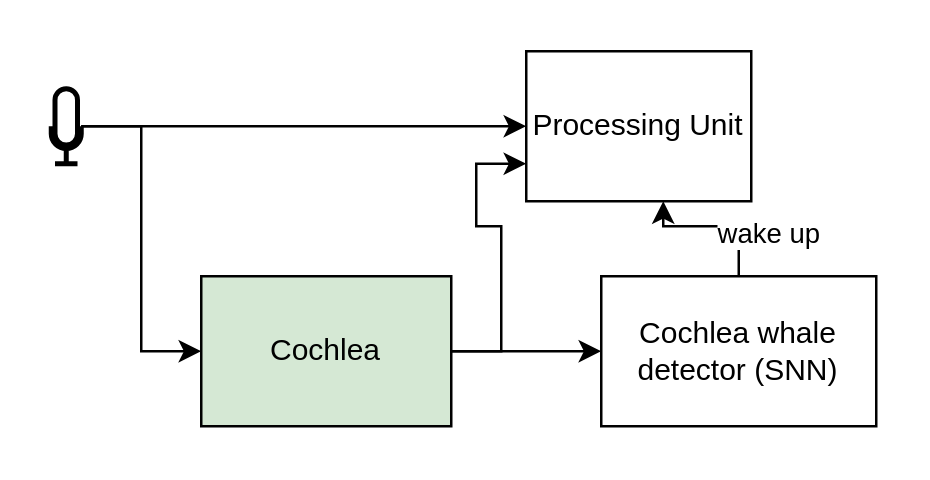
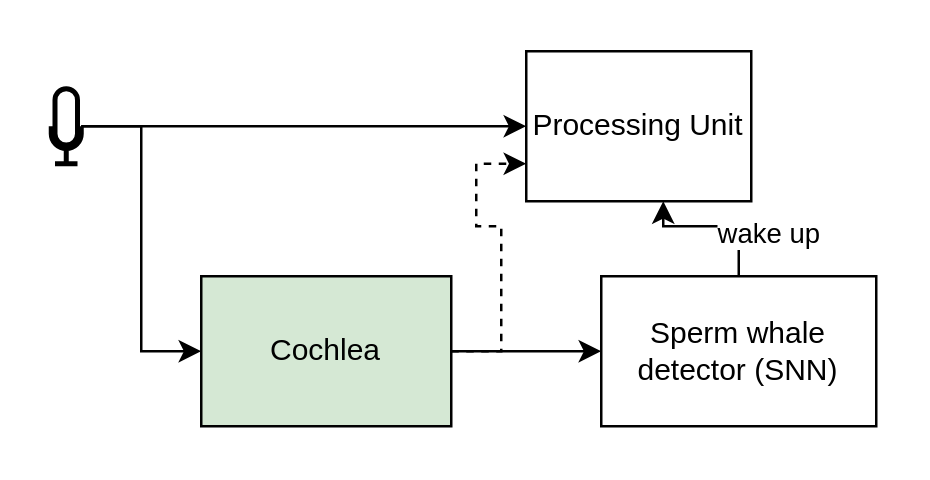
edge "Cochlea" -> "Processing Unit": style solid -> dashed
node "Cochlea whale detector (SNN)": label "Cochlea whale detector (SNN)" -> "Sperm whale detector (SNN)"
